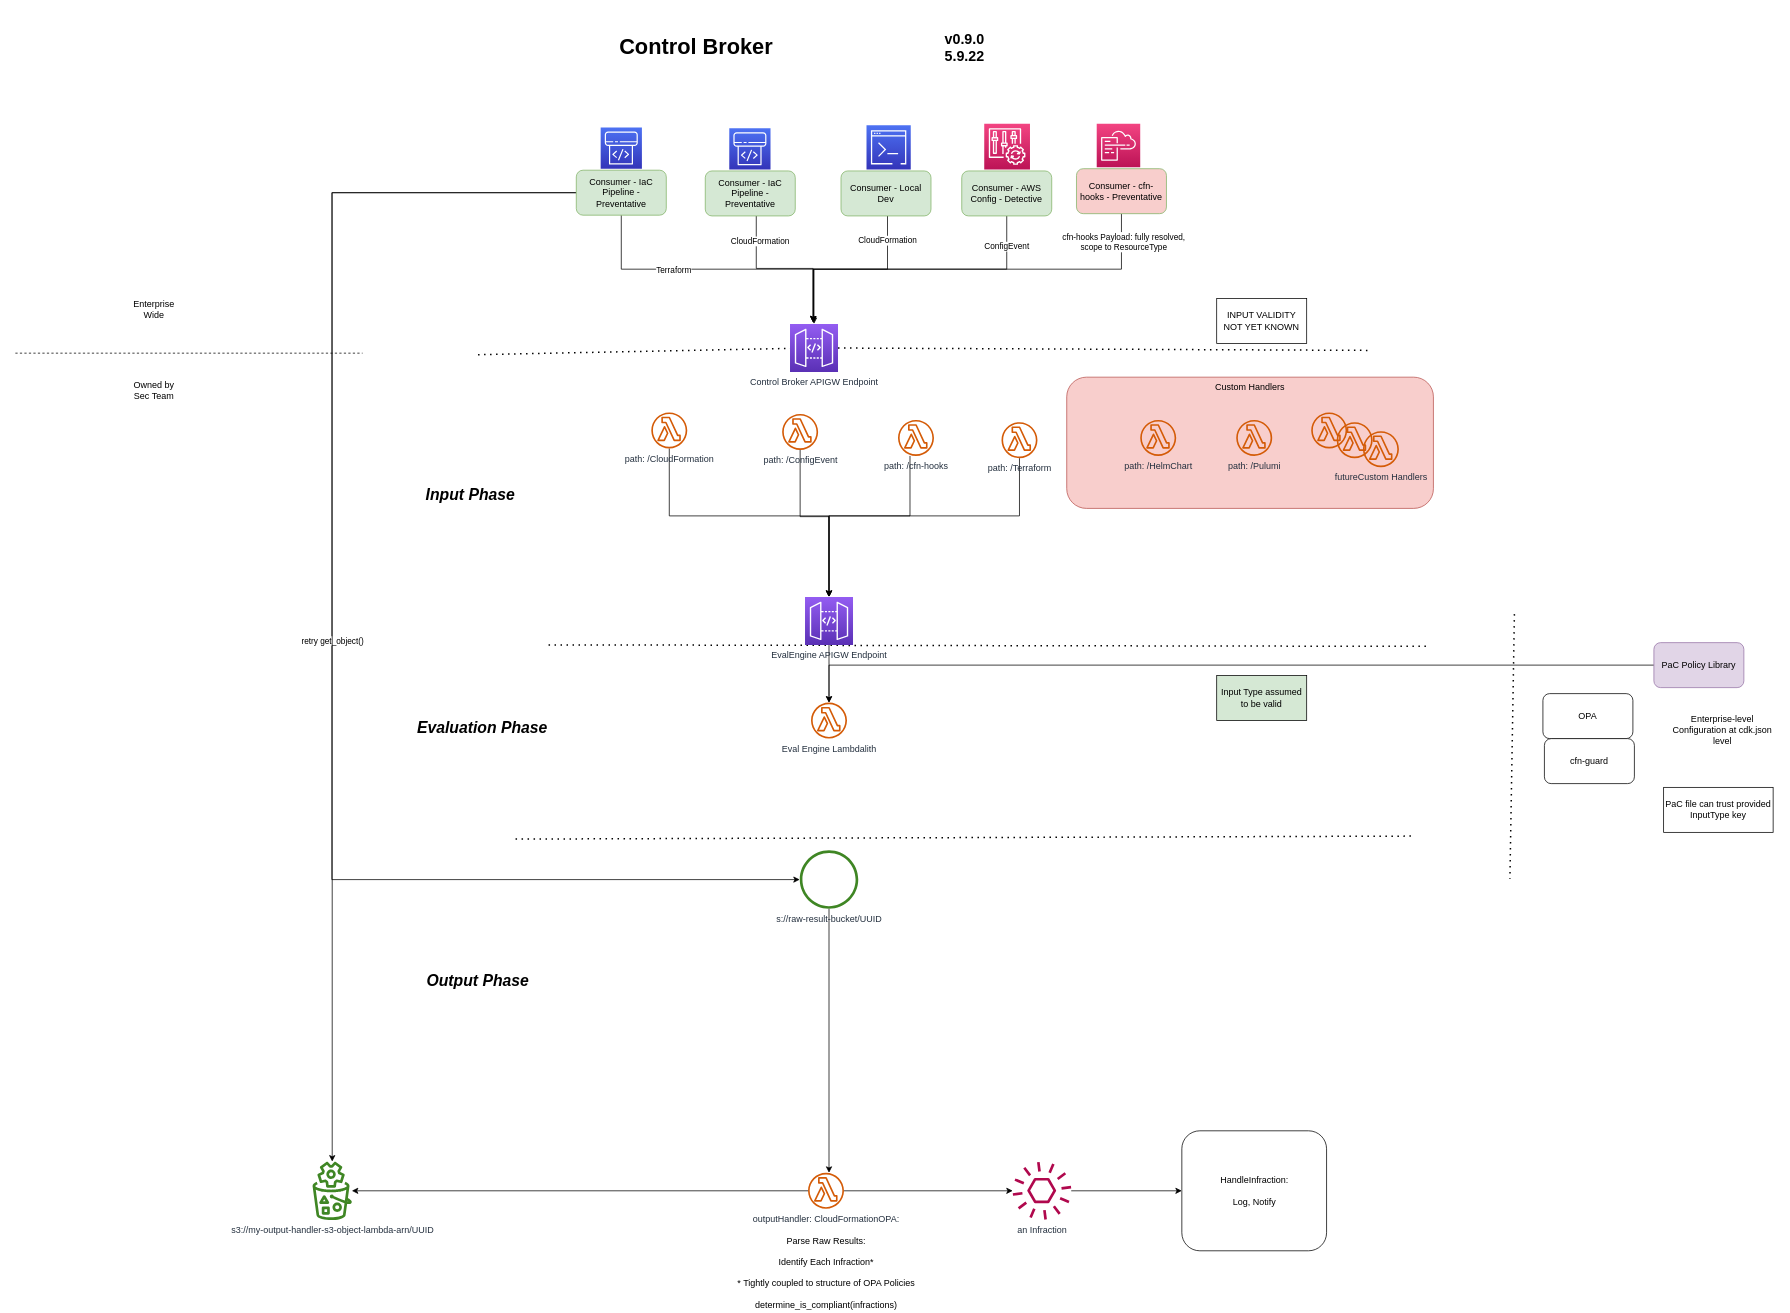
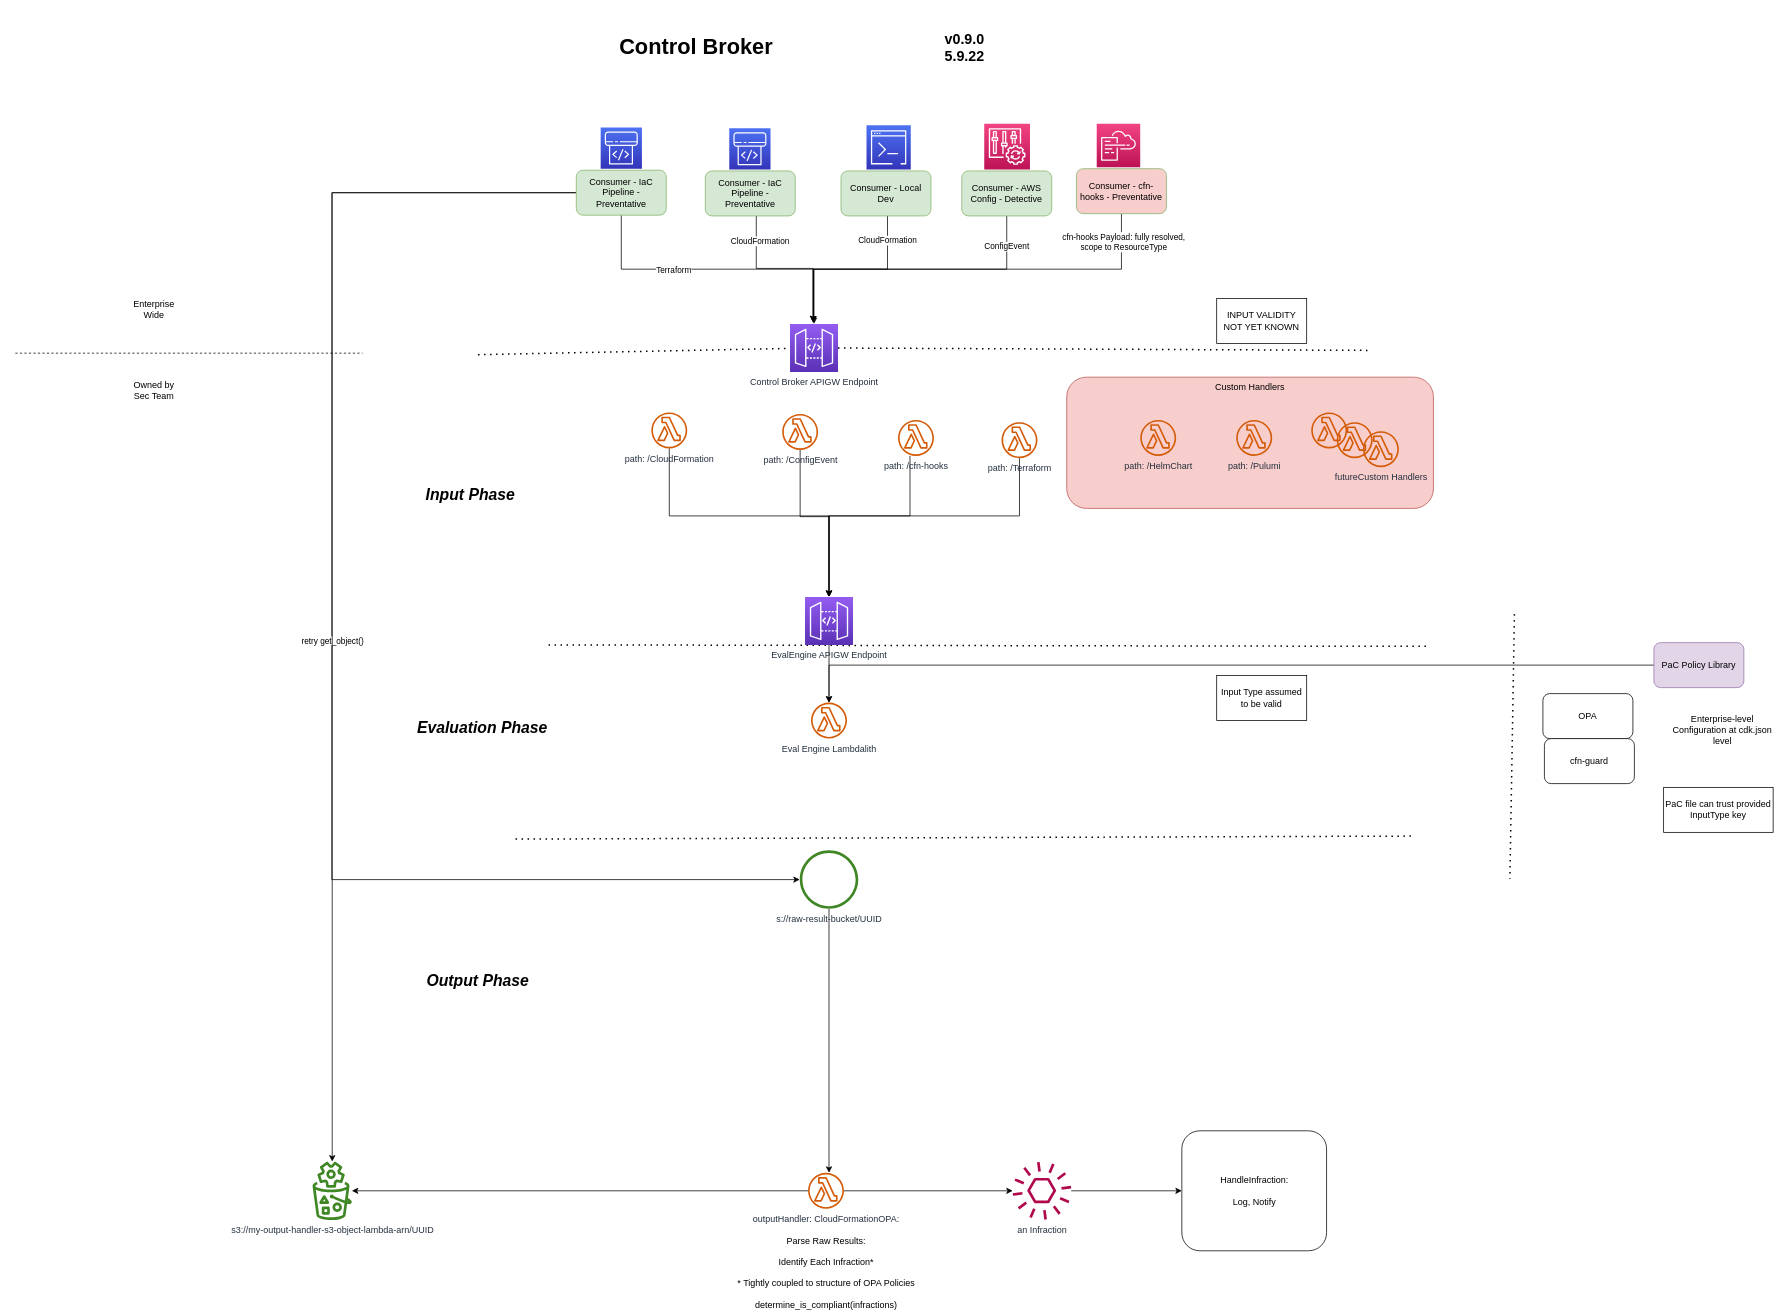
node "Input Type assumed to be valid": fillcolor #d5e8d4 -> #ffffff
